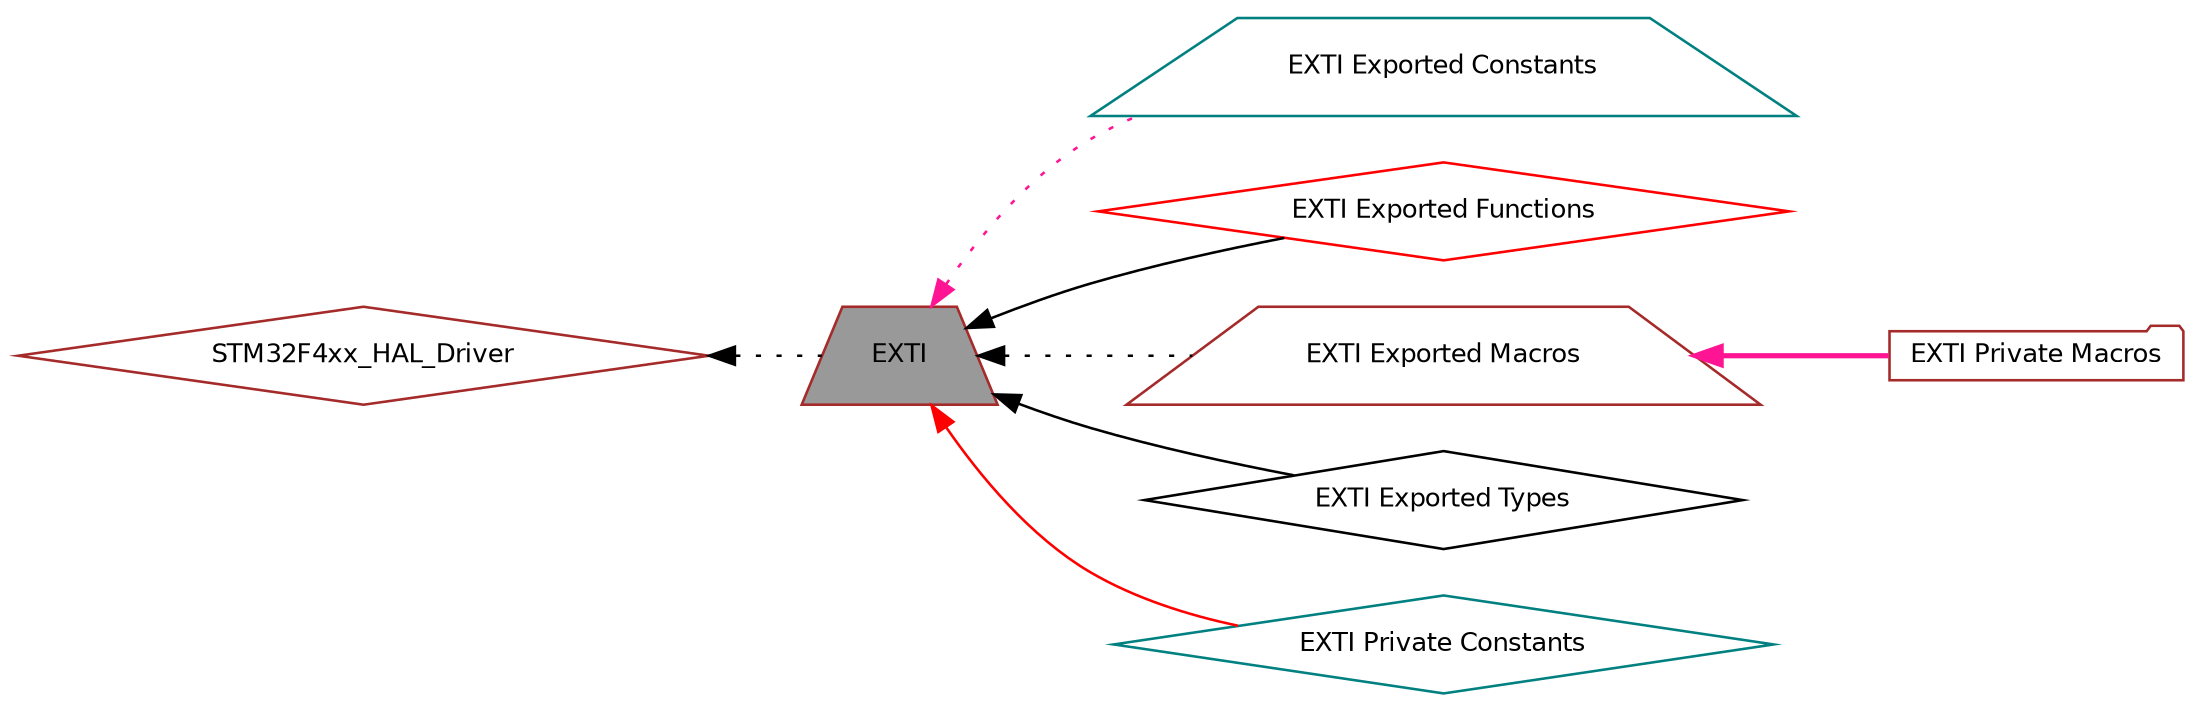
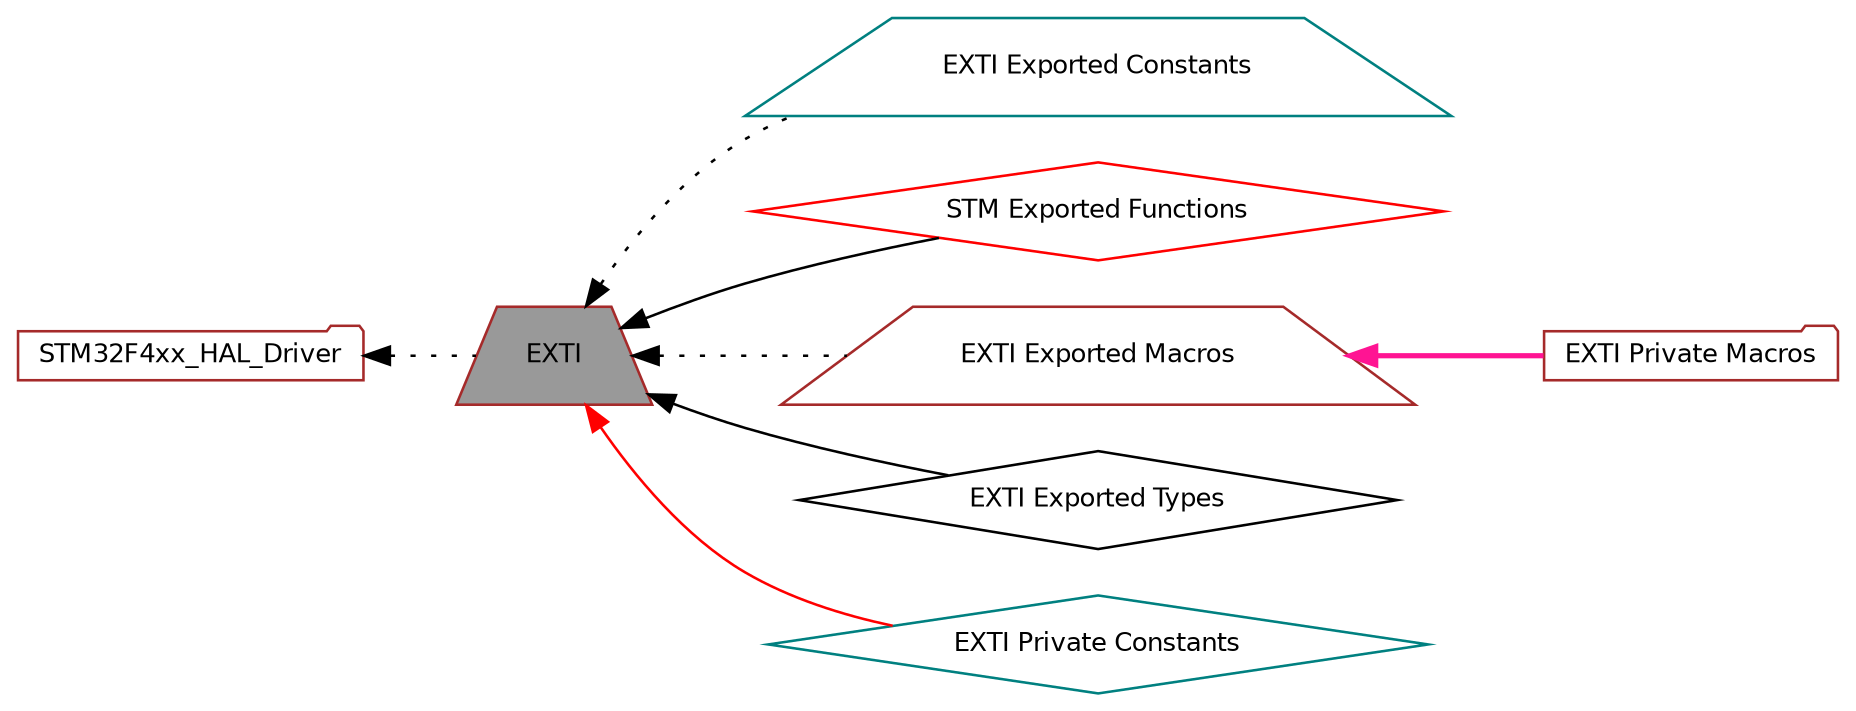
edge "EXTI Exported Constants" -> "EXTI": color deeppink -> black
node "EXTI Exported Functions": label "EXTI Exported Functions" -> "STM Exported Functions"
node "STM32F4xx_HAL_Driver": shape diamond -> folder
